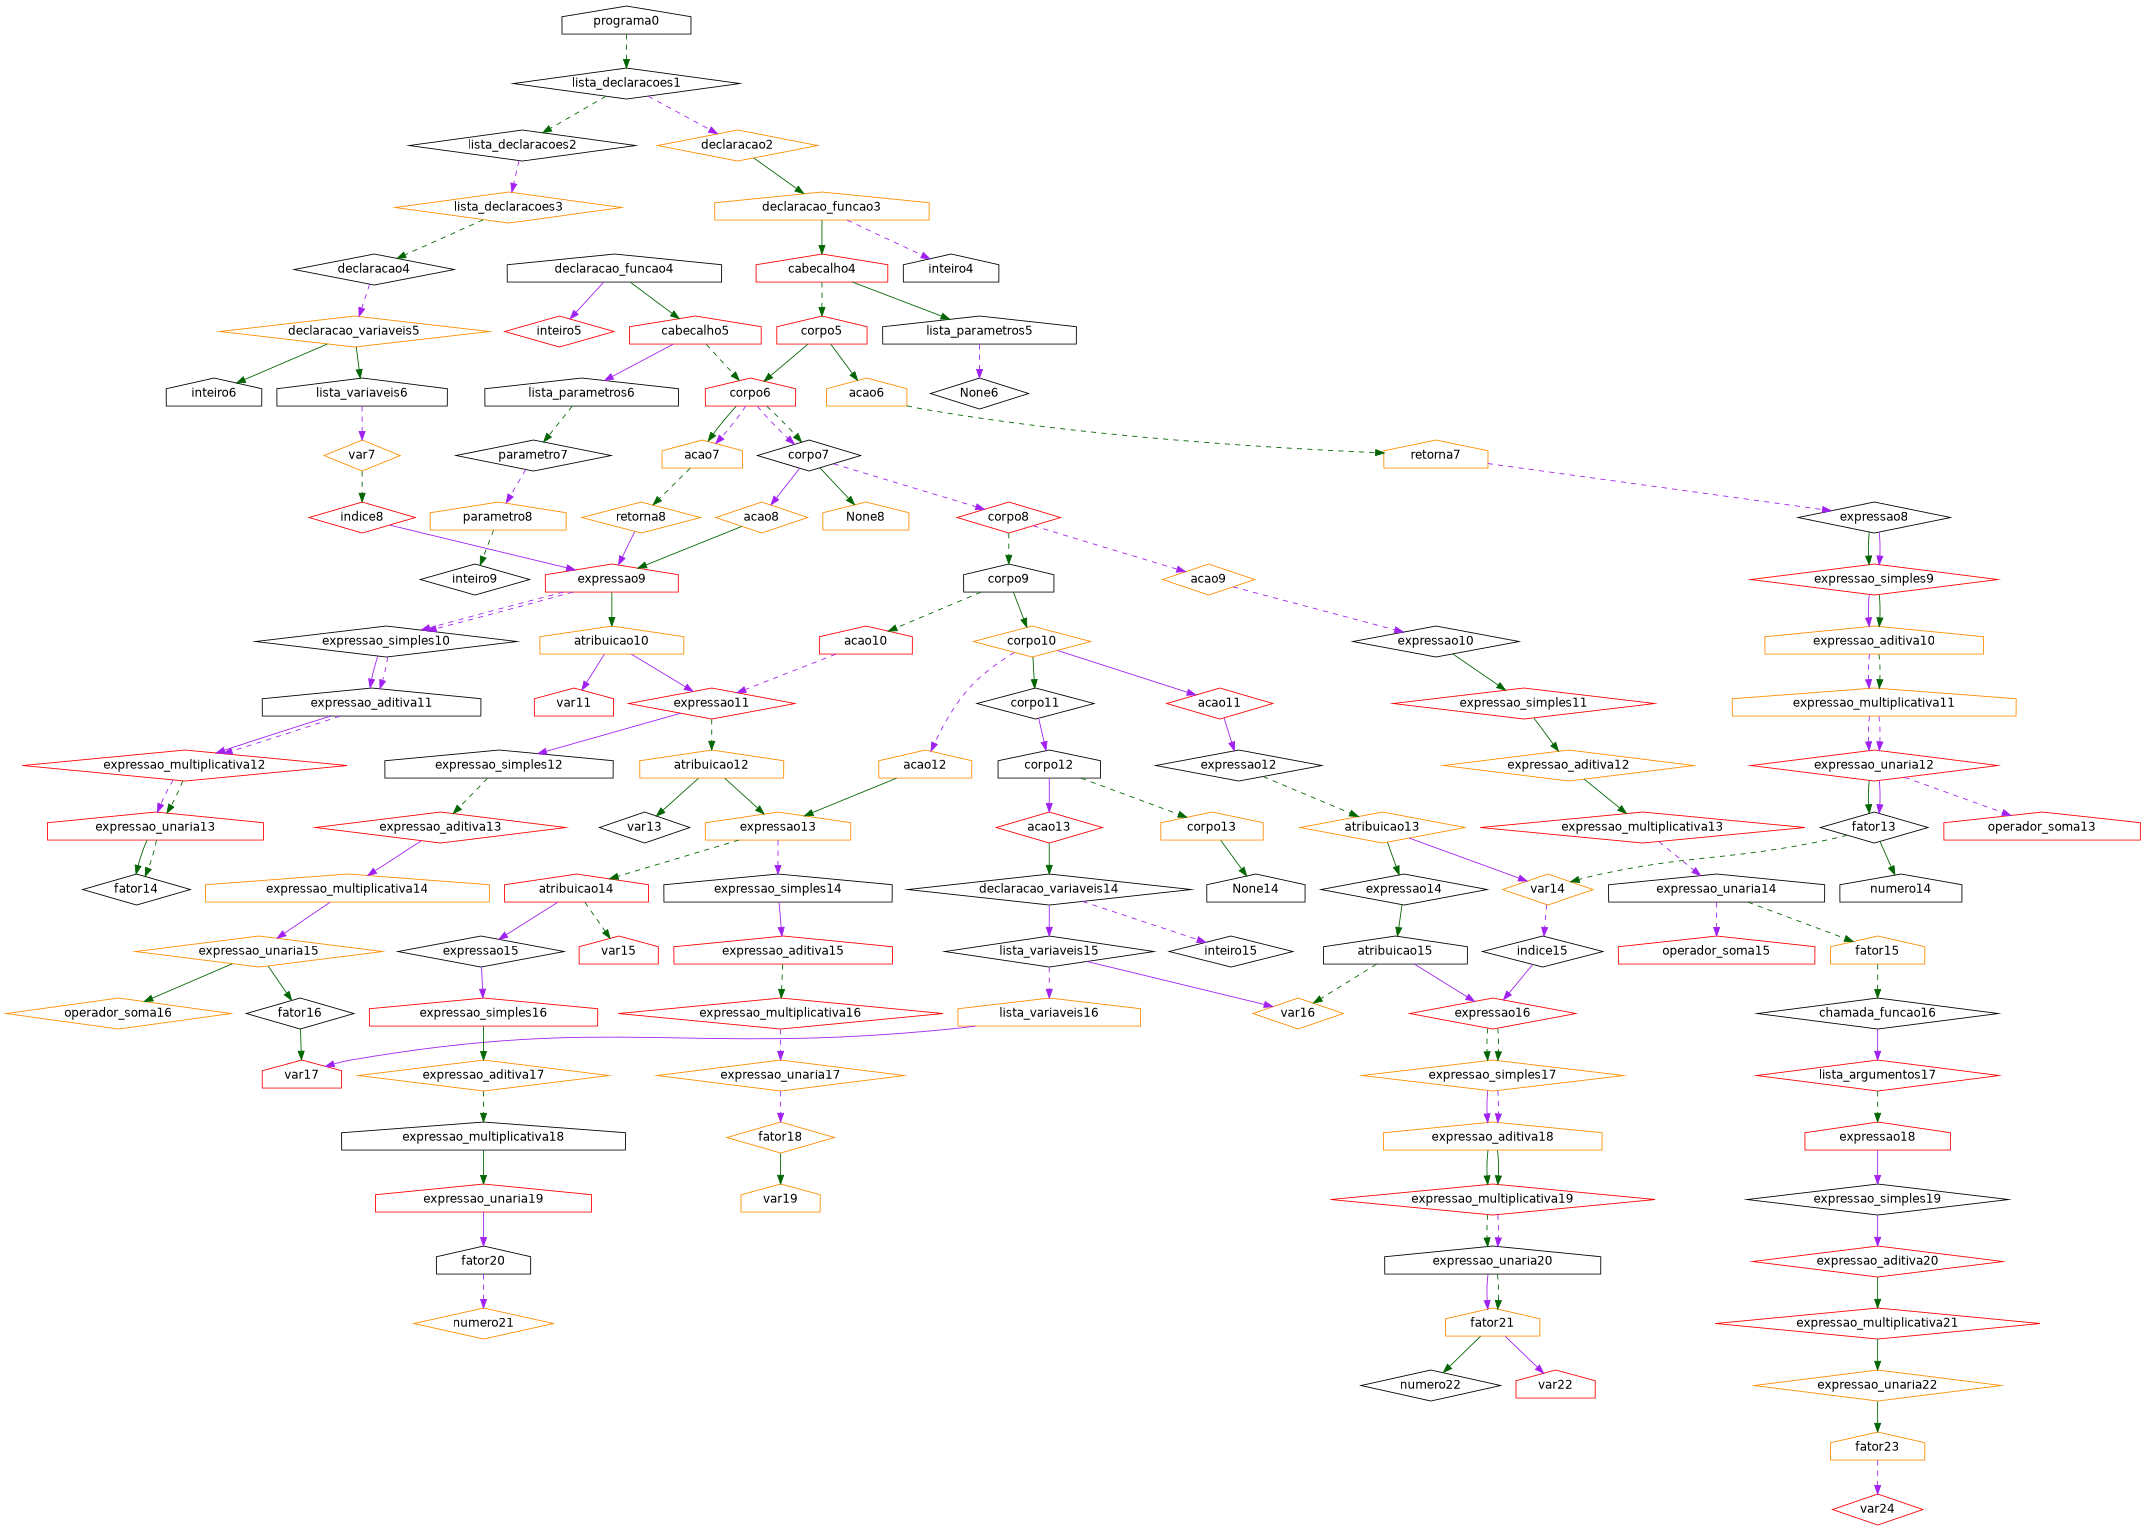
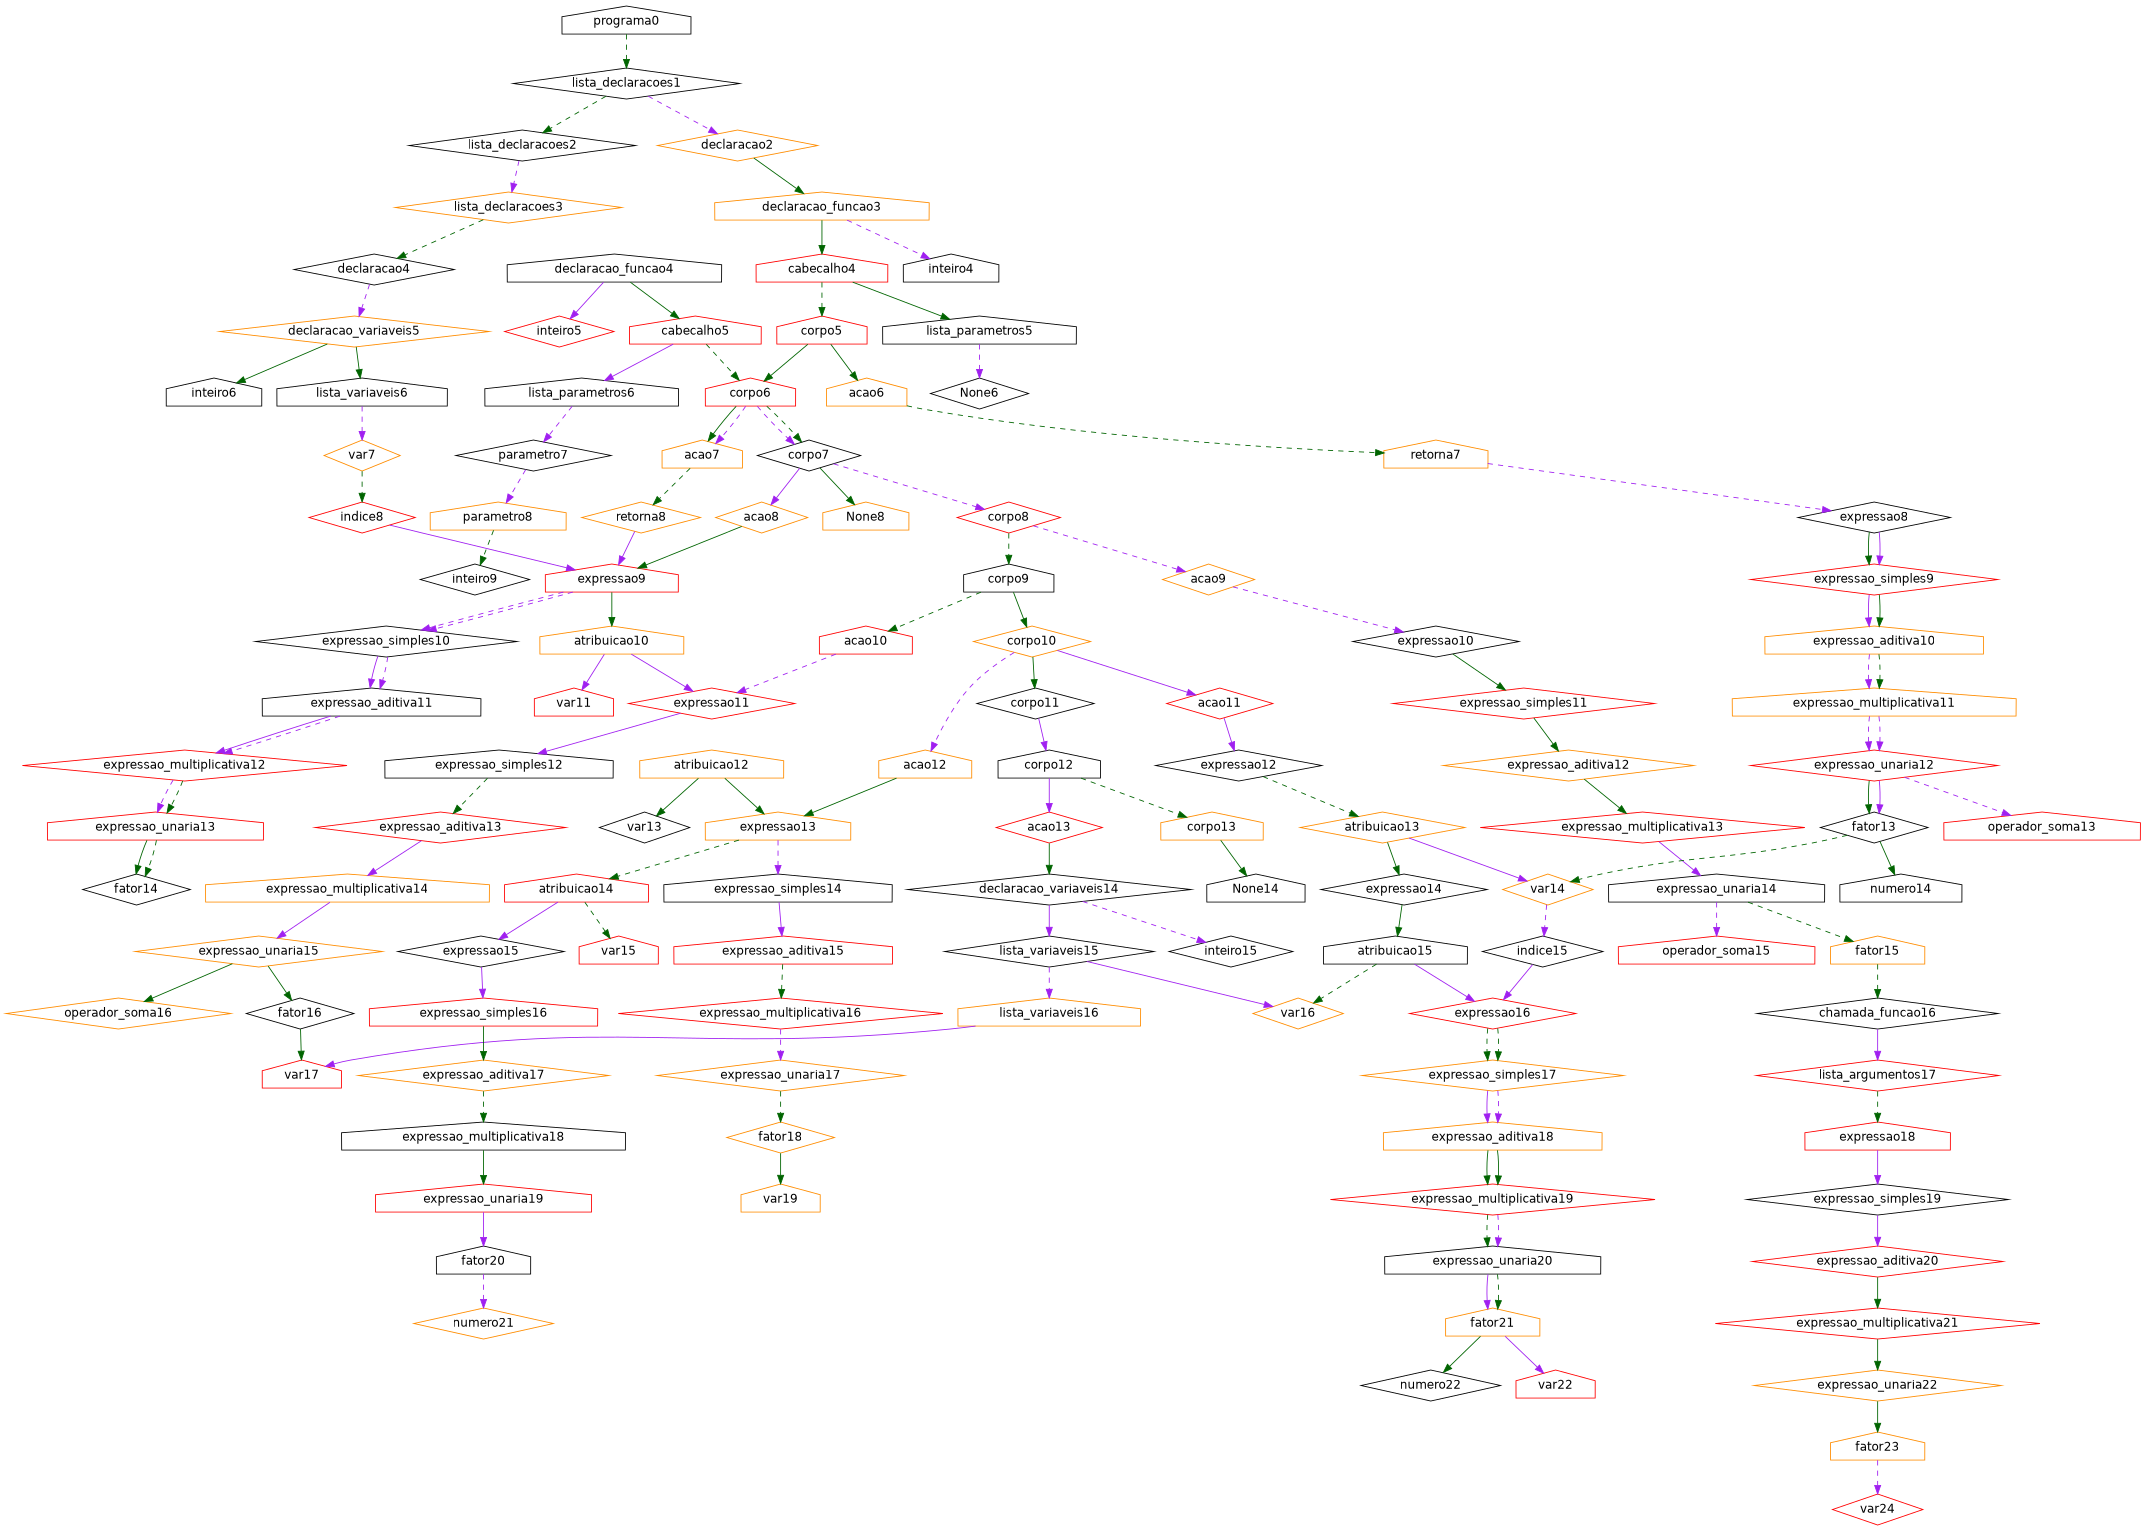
edge "lista_parametros6" -> "parametro7": color darkgreen -> purple
edge "expressao11" -> "atribuicao12": removed
edge "expressao_multiplicativa13" -> "expressao_unaria14": style dashed -> solid
edge "expressao_unaria17" -> "fator18": color purple -> darkgreen
